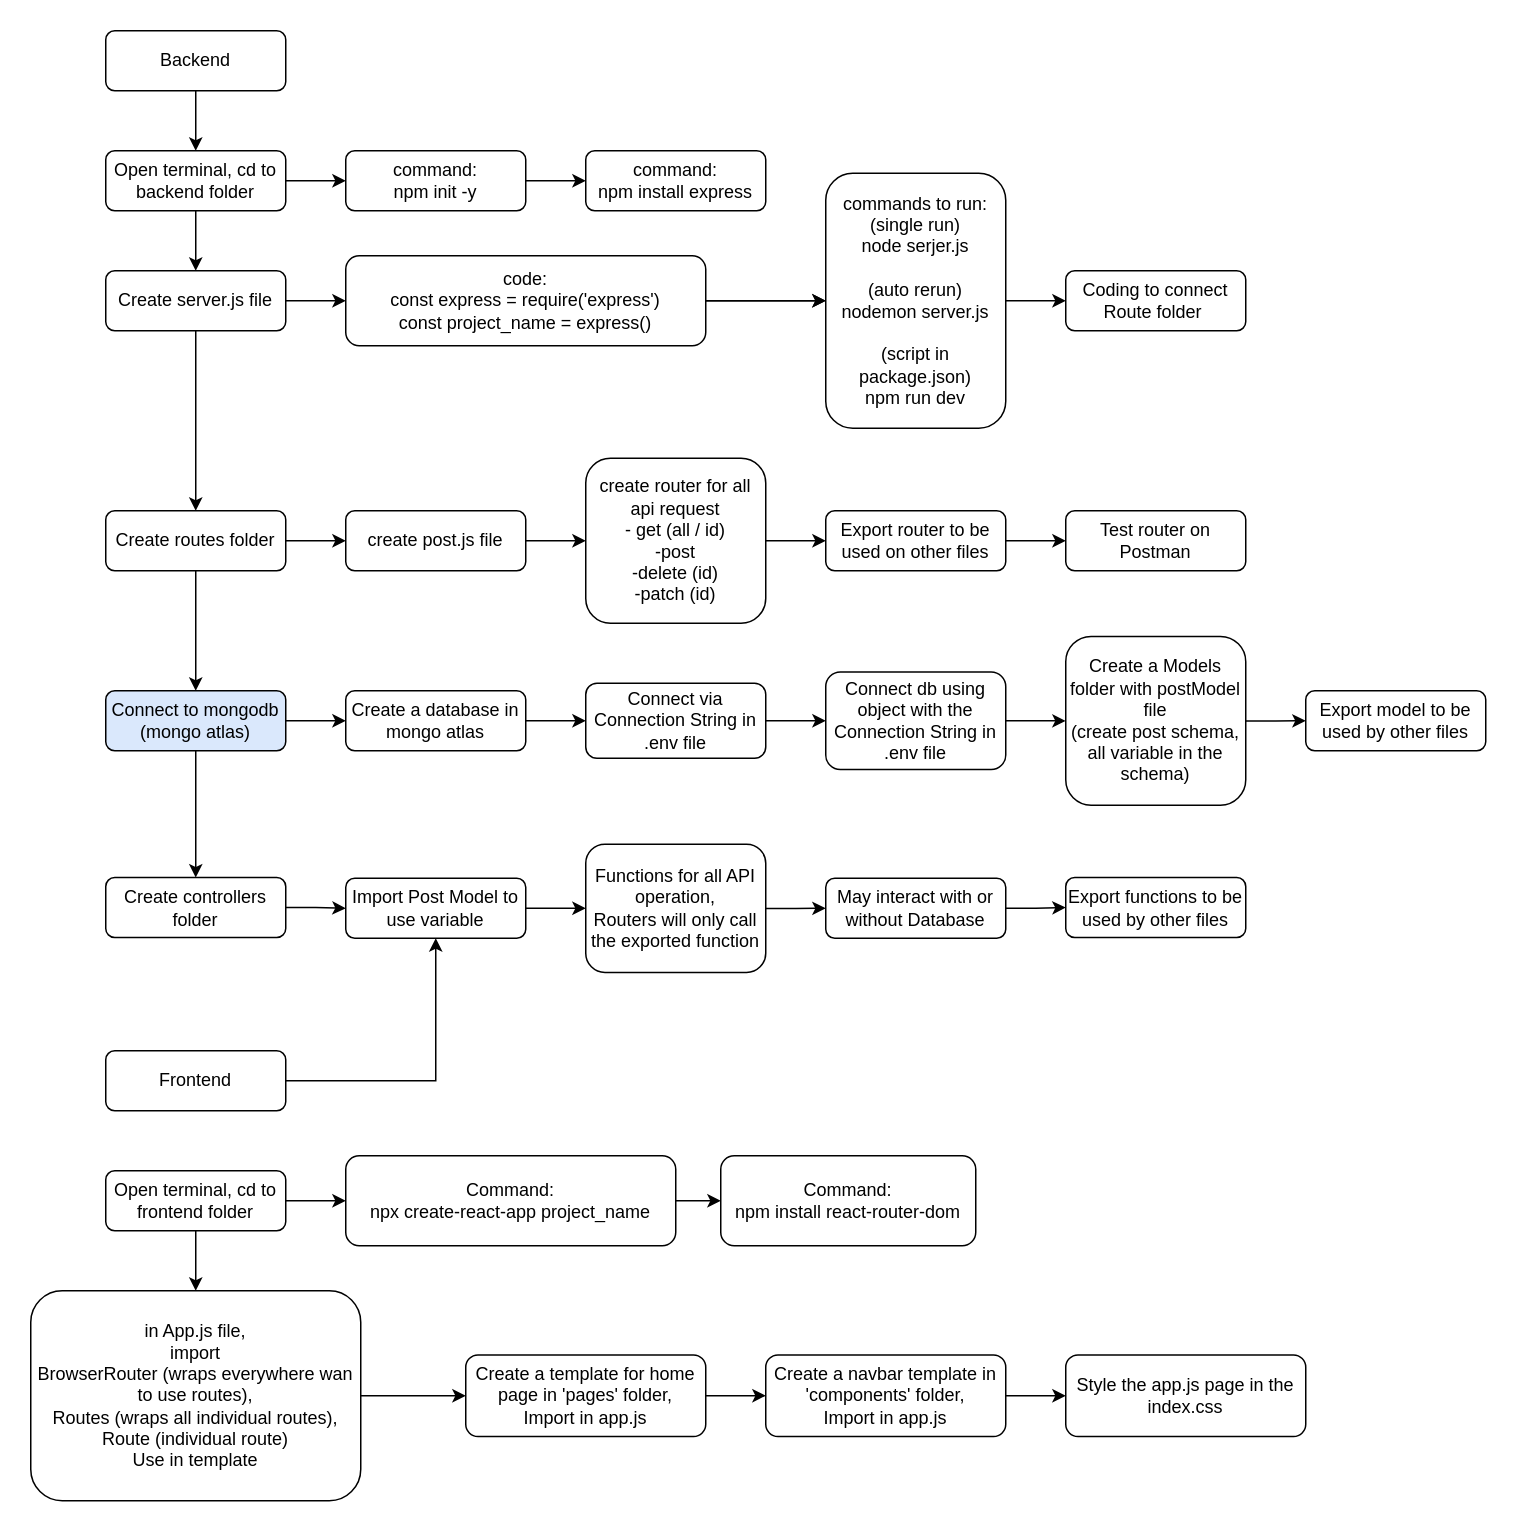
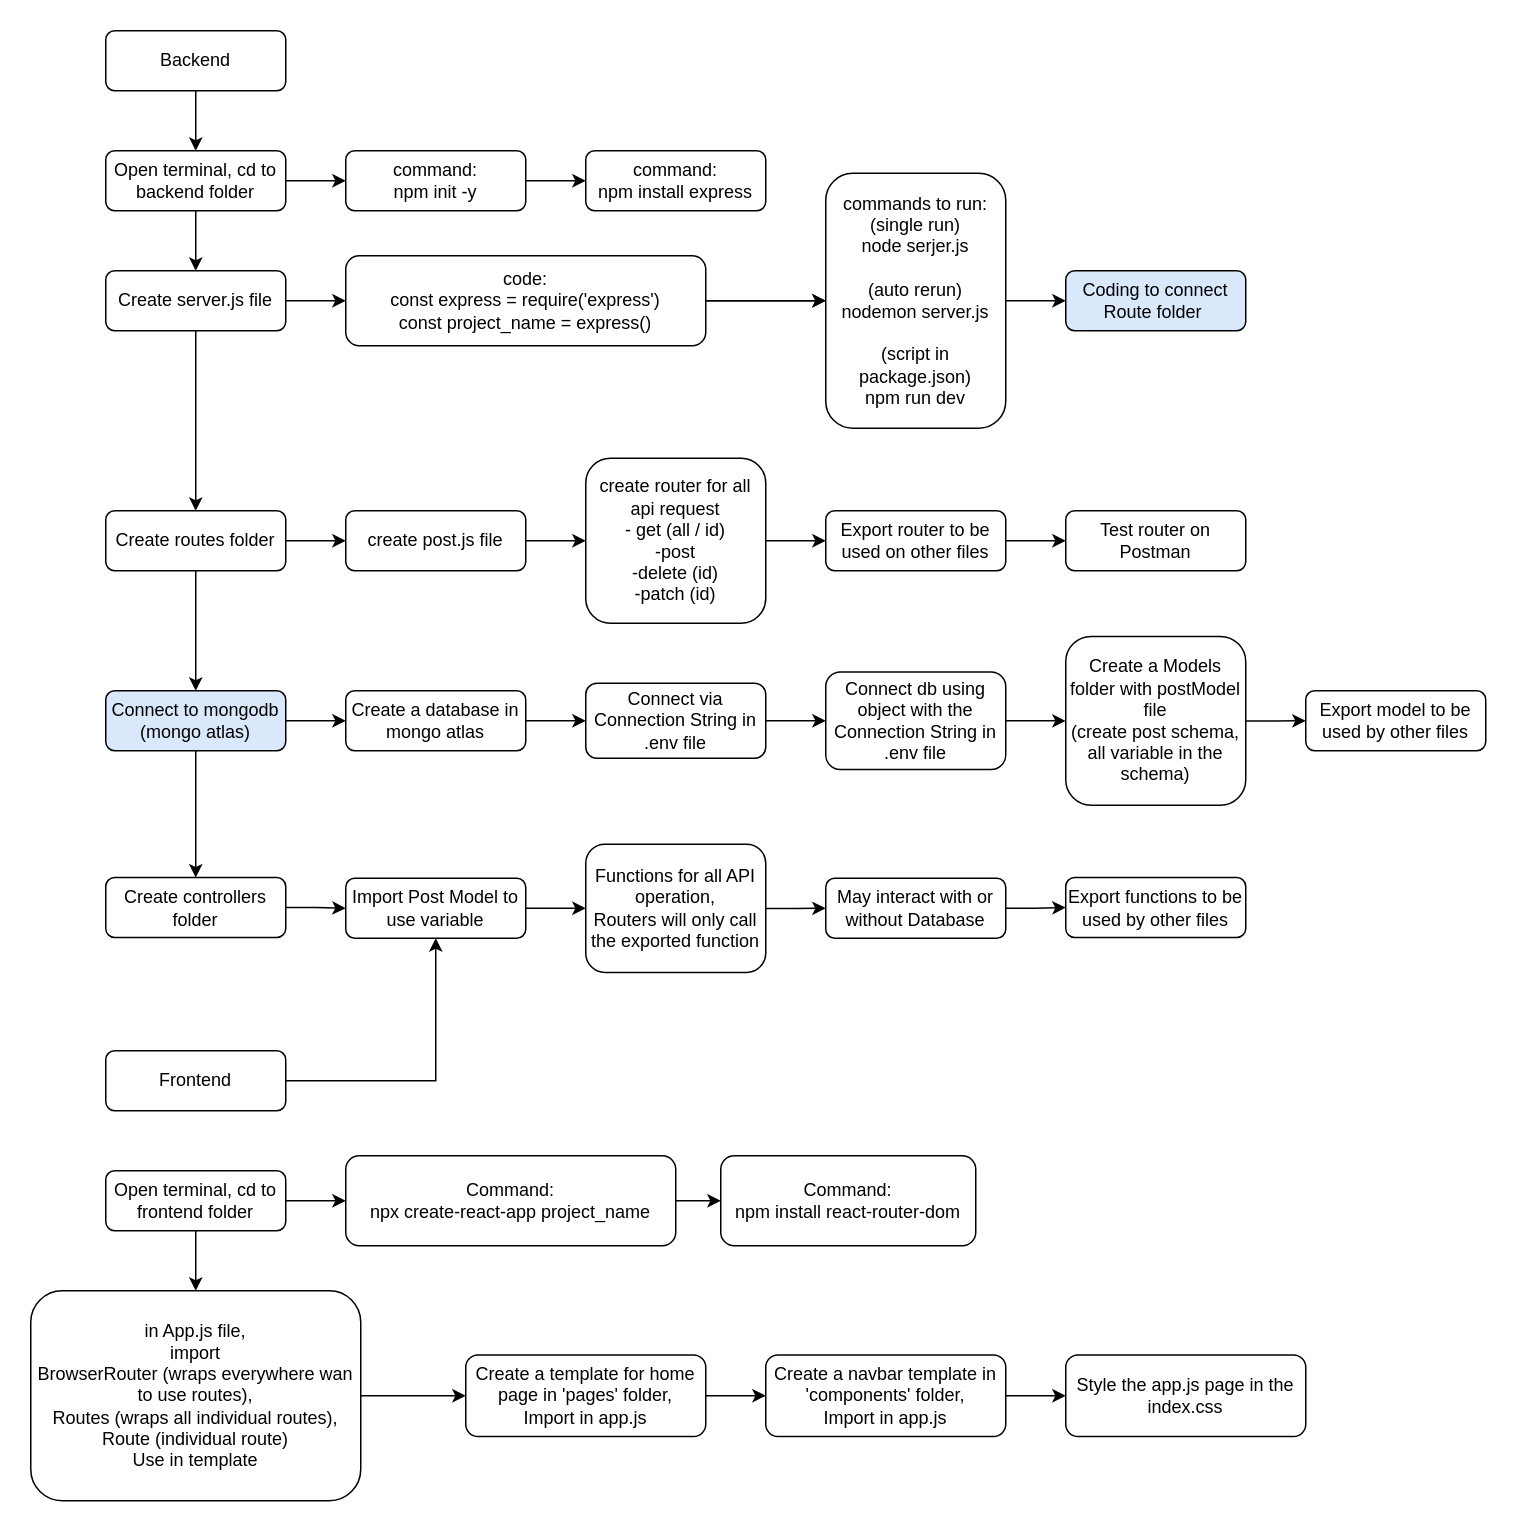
node "Coding to connect Route folder": fillcolor #ffffff -> #dae8fc
